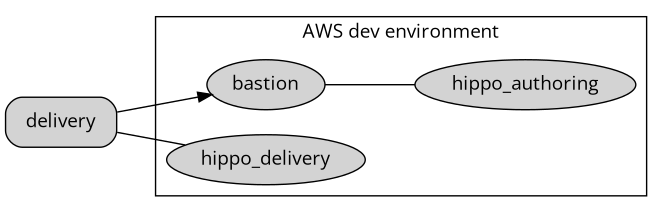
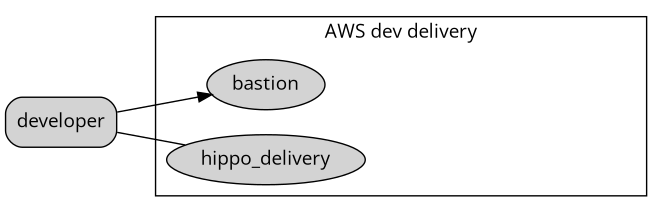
cluster "AWS dev environment": label "AWS dev environment" -> "AWS dev delivery"
node "hippo_authoring": removed
node "delivery": label "delivery" -> "developer"
